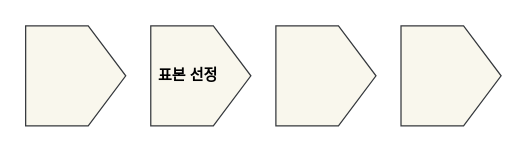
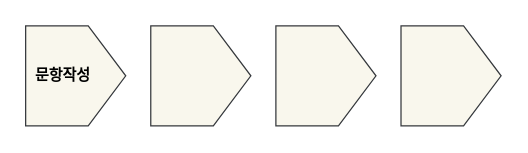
node "문항작성": added
node "표본 선정": removed
